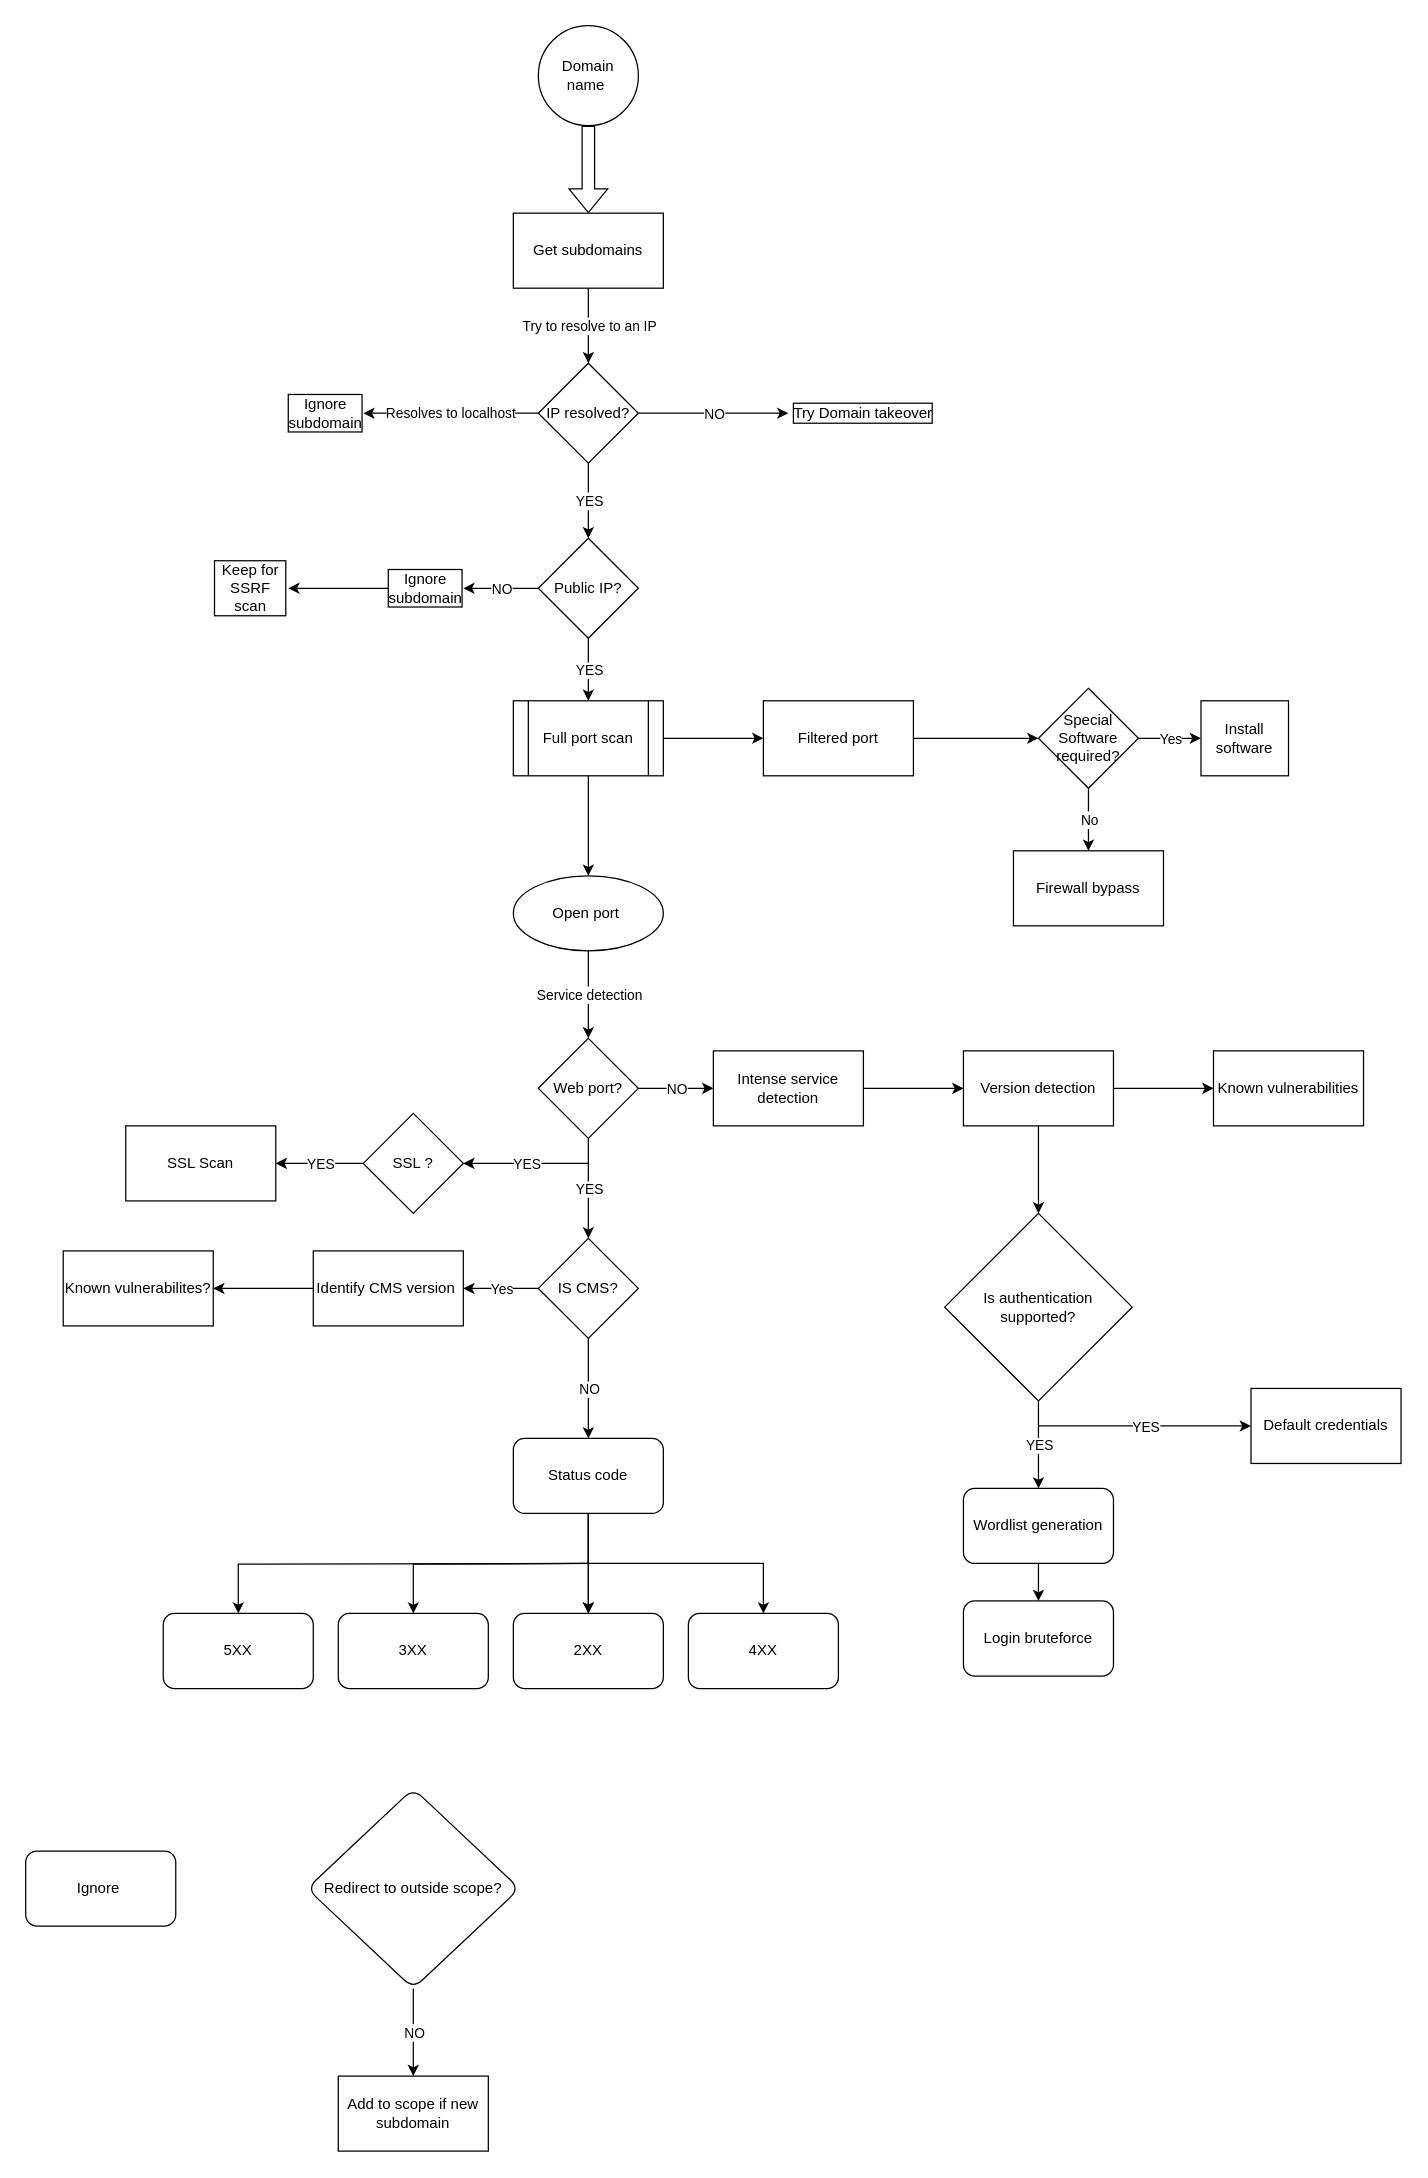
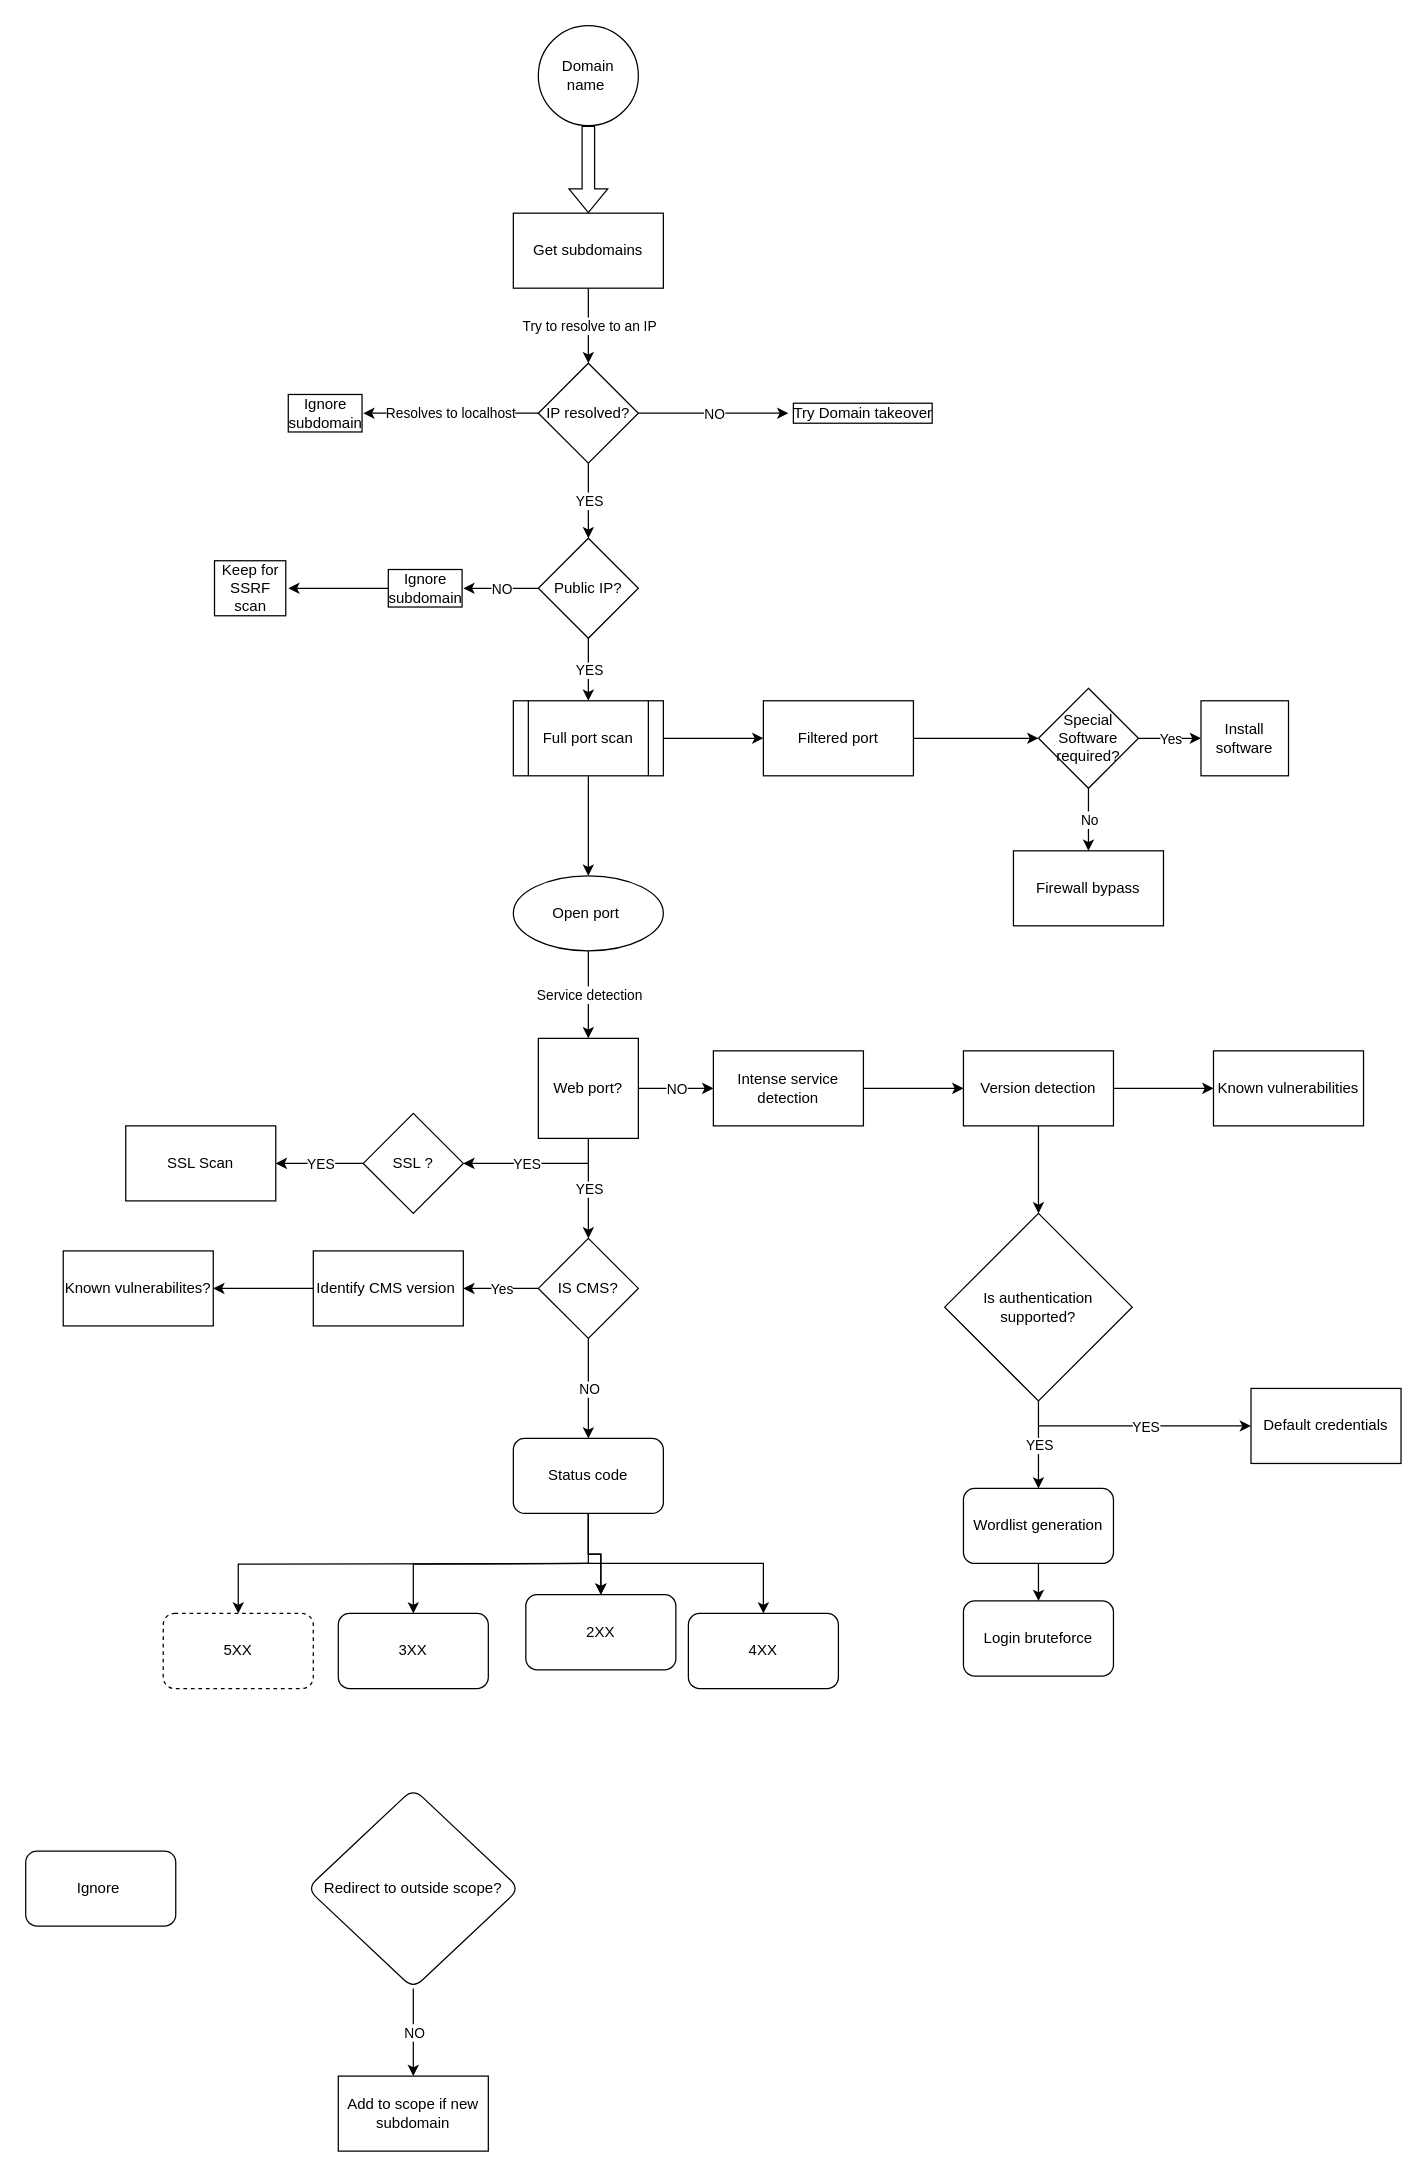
node "Web port?": shape diamond -> rectangle
node "5XX": style solid -> dashed
node "2XX": moved (588, 1651) -> (601, 1632)
